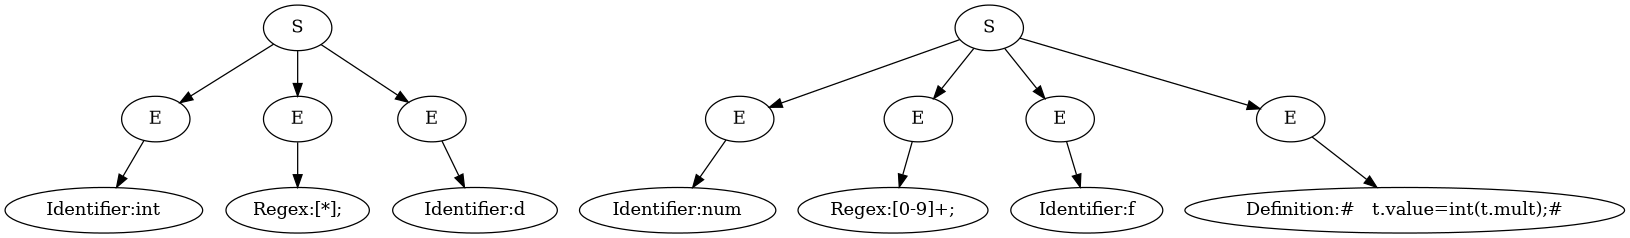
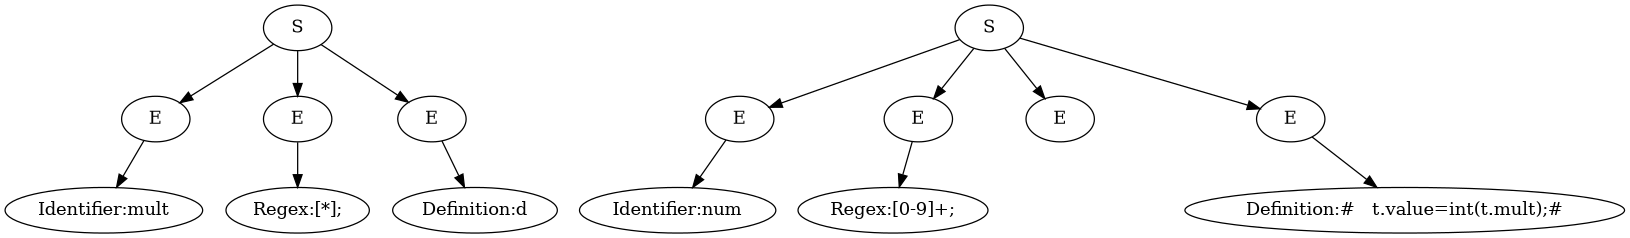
node "Identifier:int": label "Identifier:int" -> "Identifier:mult"
node "Identifier:d": label "Identifier:d" -> "Definition:d"
node "Identifier:f": removed
